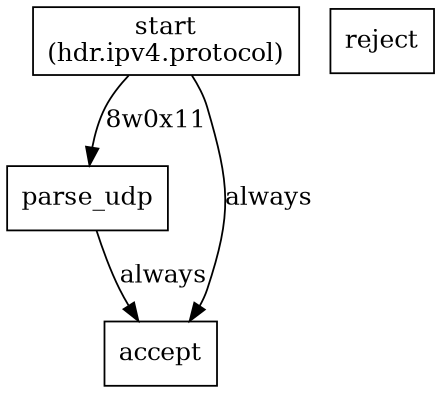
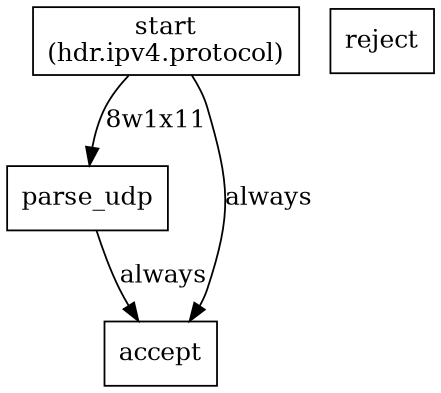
edge "start (hdr.ipv4.protocol)" -> "parse_udp": label "8w0x11" -> "8w1x11"
